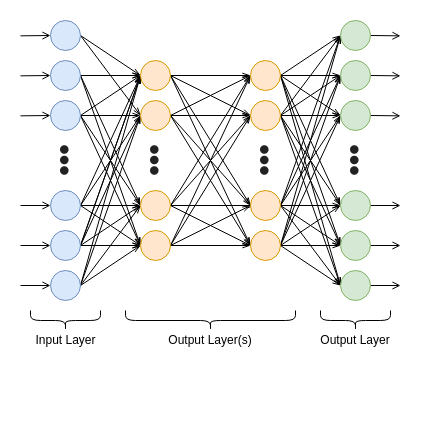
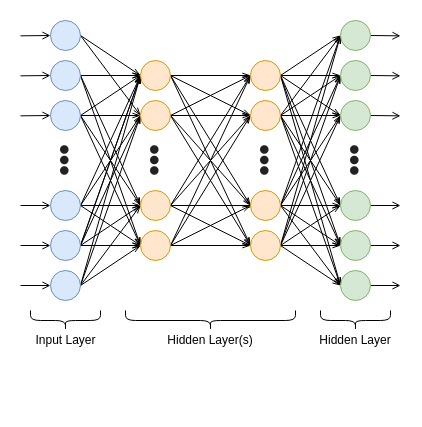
node "Output Layer(s)": label "Output Layer(s)" -> "Hidden Layer(s)"
node "Output Layer": label "Output Layer" -> "Hidden Layer"
